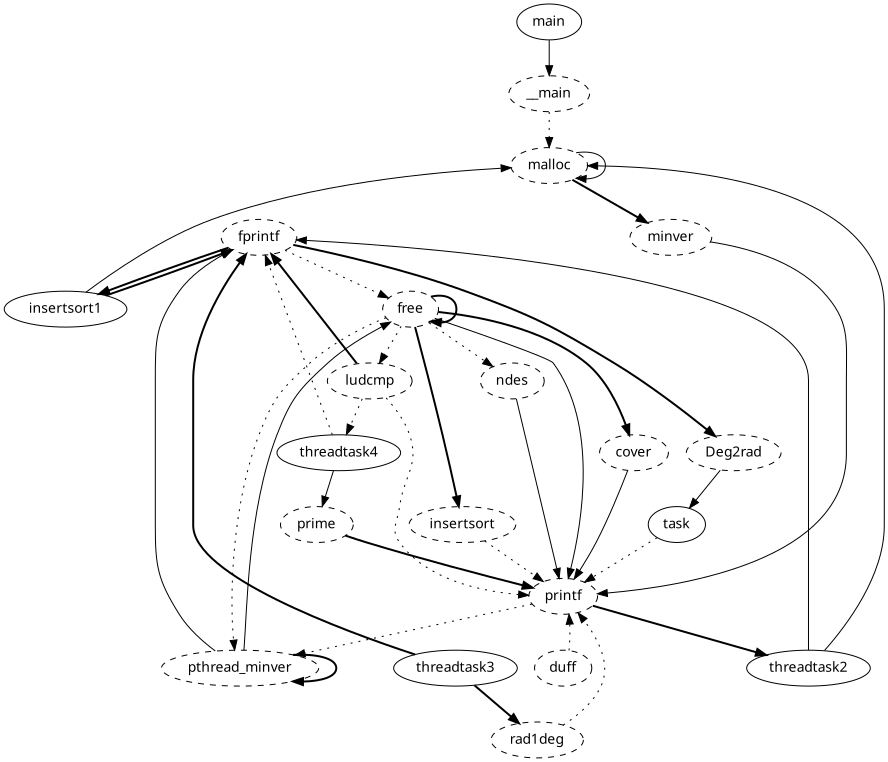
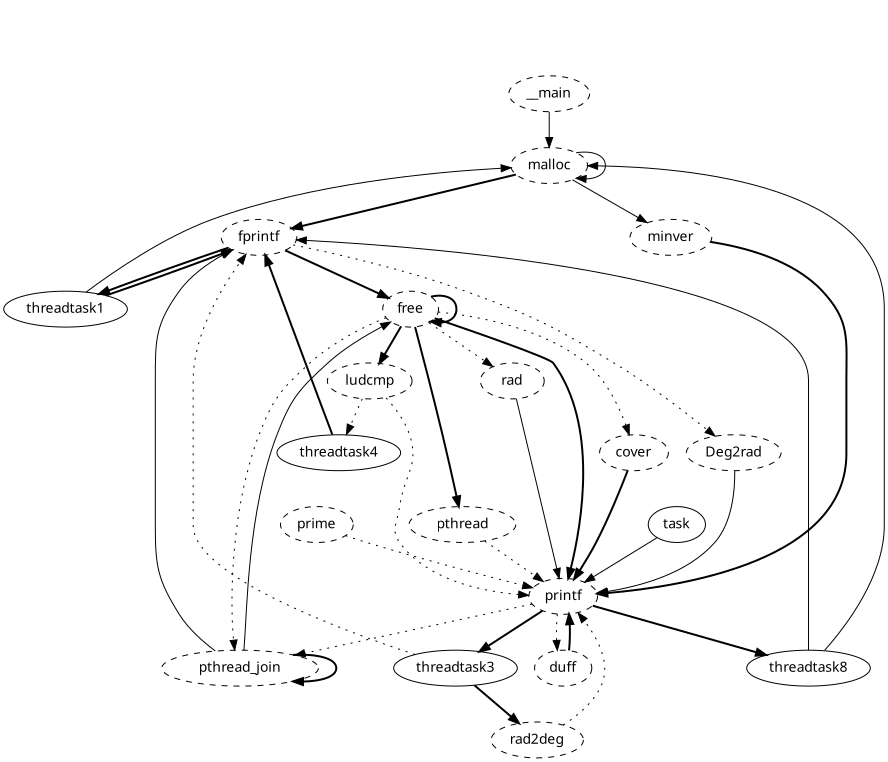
node "main": removed
edge "__main" -> "malloc": style dotted -> solid
edge "malloc" -> "minver": style bold -> solid
edge "fprintf" -> "free": style dotted -> bold
node "insertsort1": label "insertsort1" -> "threadtask1"
edge "fprintf" -> "Deg2rad": style bold -> dotted
edge "ludcmp" -> "fprintf": now "malloc" -> "fprintf"
edge "free" -> "ludcmp": style dotted -> bold
edge "free" -> "cover": style bold -> dotted
edge "threadtask4" -> "fprintf": style dotted -> bold
node "ndes": label "ndes" -> "rad"
edge "free" -> "printf": style solid -> bold
edge "minver" -> "printf": style solid -> bold
edge "threadtask4" -> "prime": removed
edge "Deg2rad" -> "task": now "Deg2rad" -> "printf"
edge "threadtask3" -> "fprintf": style bold -> dotted
edge "cover" -> "printf": style solid -> bold
node "insertsort": label "insertsort" -> "pthread"
edge "task" -> "printf": style dotted -> solid
edge "prime" -> "printf": style bold -> dotted
edge "printf" -> "duff": added
edge "printf" -> "threadtask3": added
edge "duff" -> "printf": style dotted -> bold
node "pthread_minver": label "pthread_minver" -> "pthread_join"
node "threadtask2": label "threadtask2" -> "threadtask8"
node "rad1deg": label "rad1deg" -> "rad2deg"
